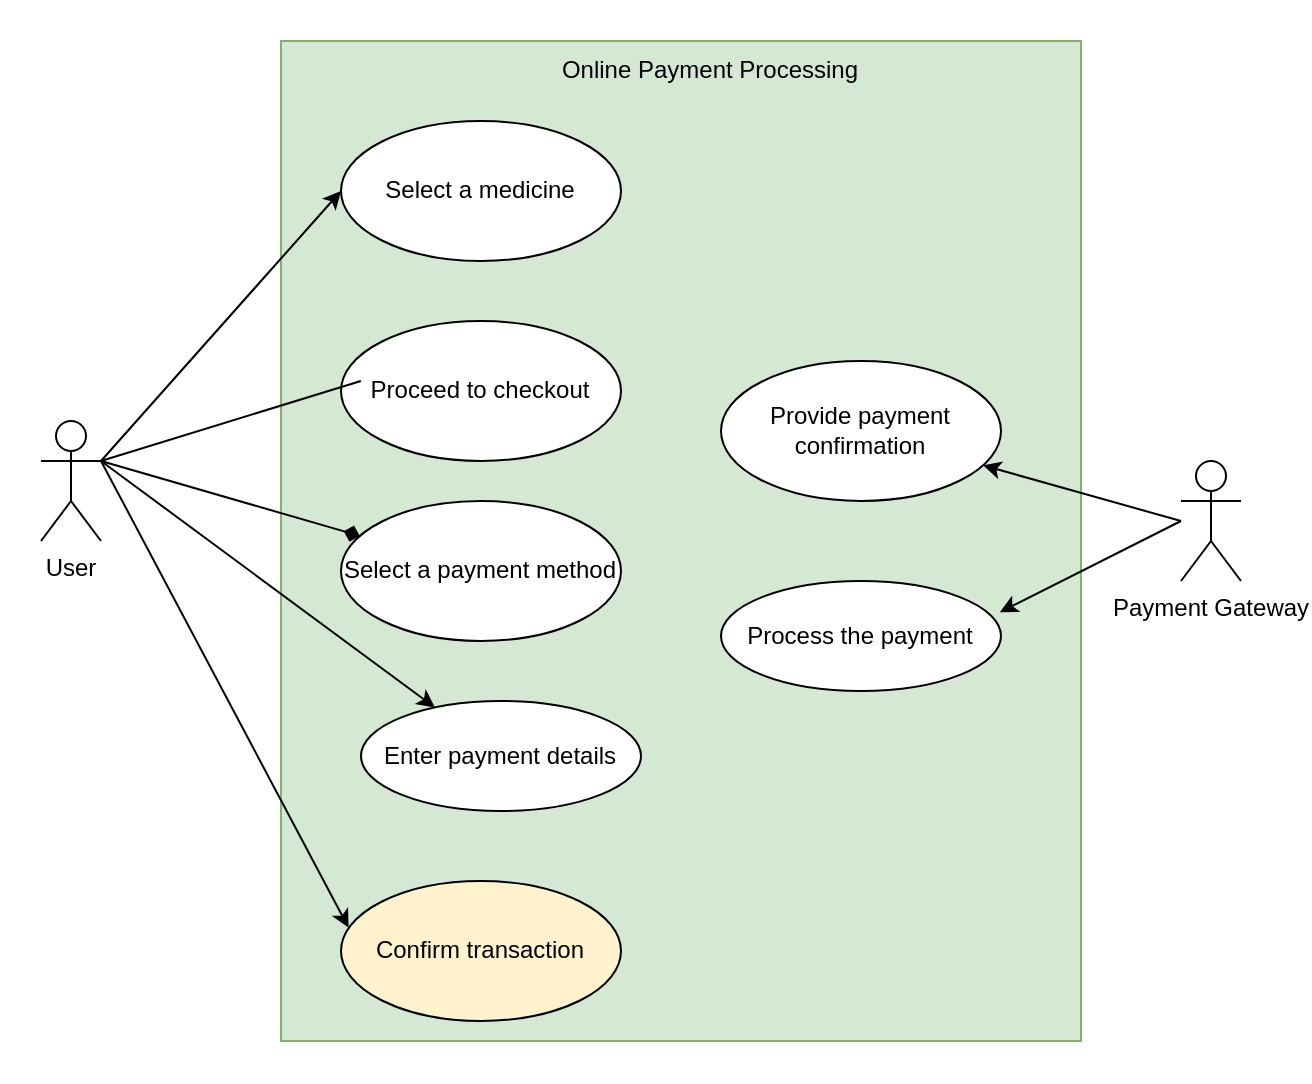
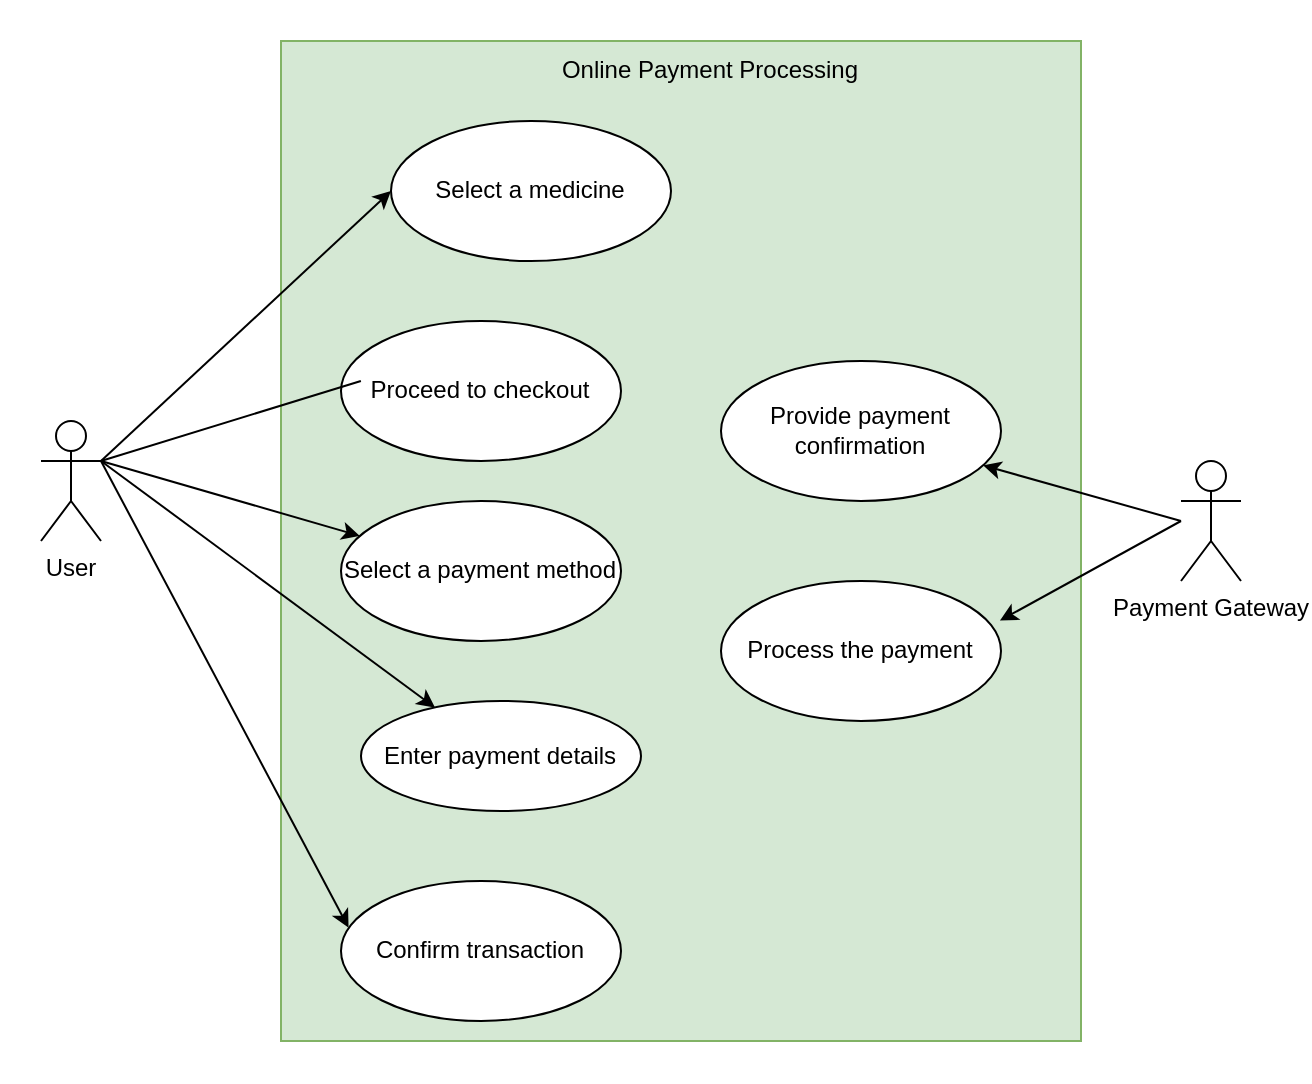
node "Select a medicine": moved (481, 191) -> (531, 191)
edge "User" -> "Select a payment method": arrowhead diamond -> classic
node "Process the payment": size 280x110 -> 280x140
node "Confirm transaction": fillcolor #fff2cc -> #ffffff
